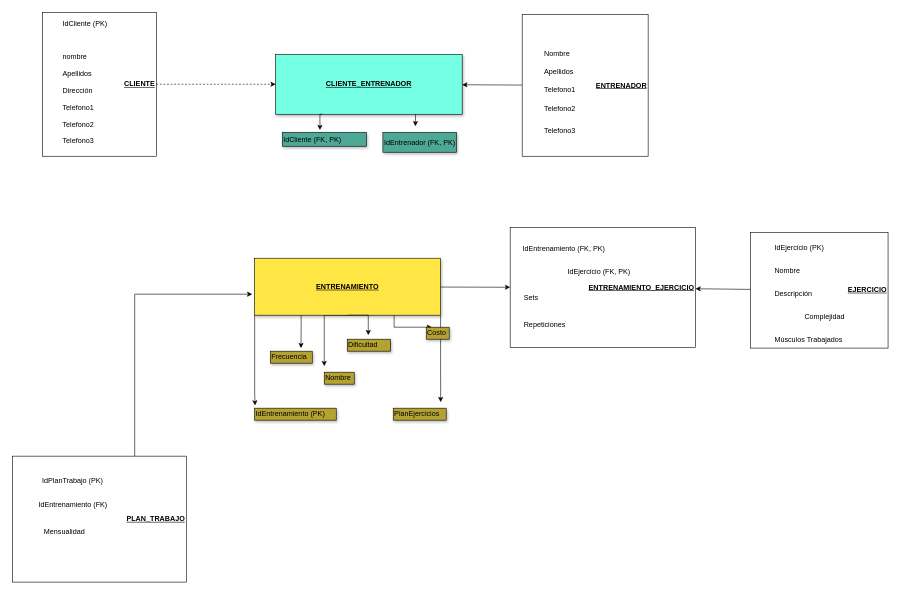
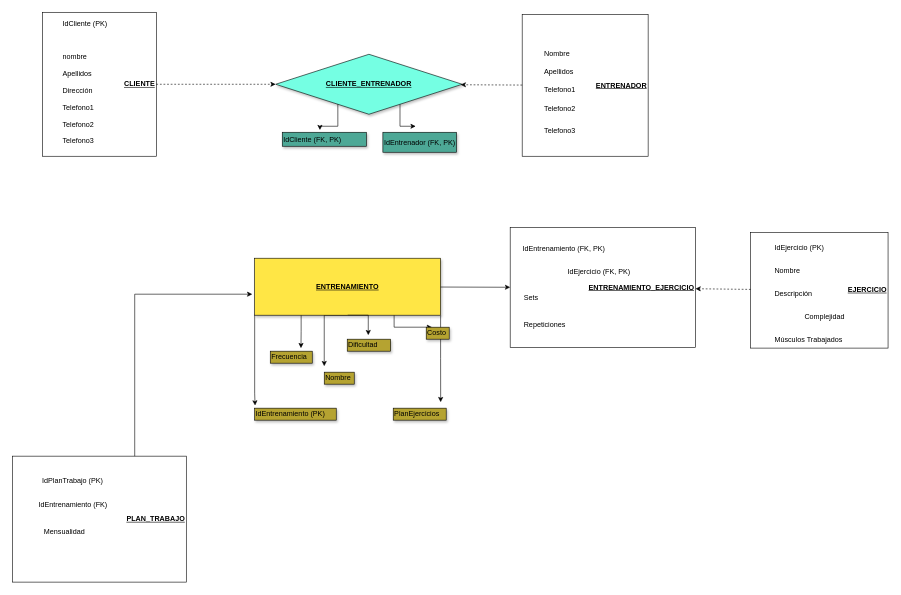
node "CLIENTE_ENTRENADOR": shape rectangle -> diamond
edge "ENTRENADOR" -> "CLIENTE_ENTRENADOR": style solid -> dashed
edge "EJERCICIO" -> "ENTRENAMIENTO_EJERCICIO": style solid -> dashed
